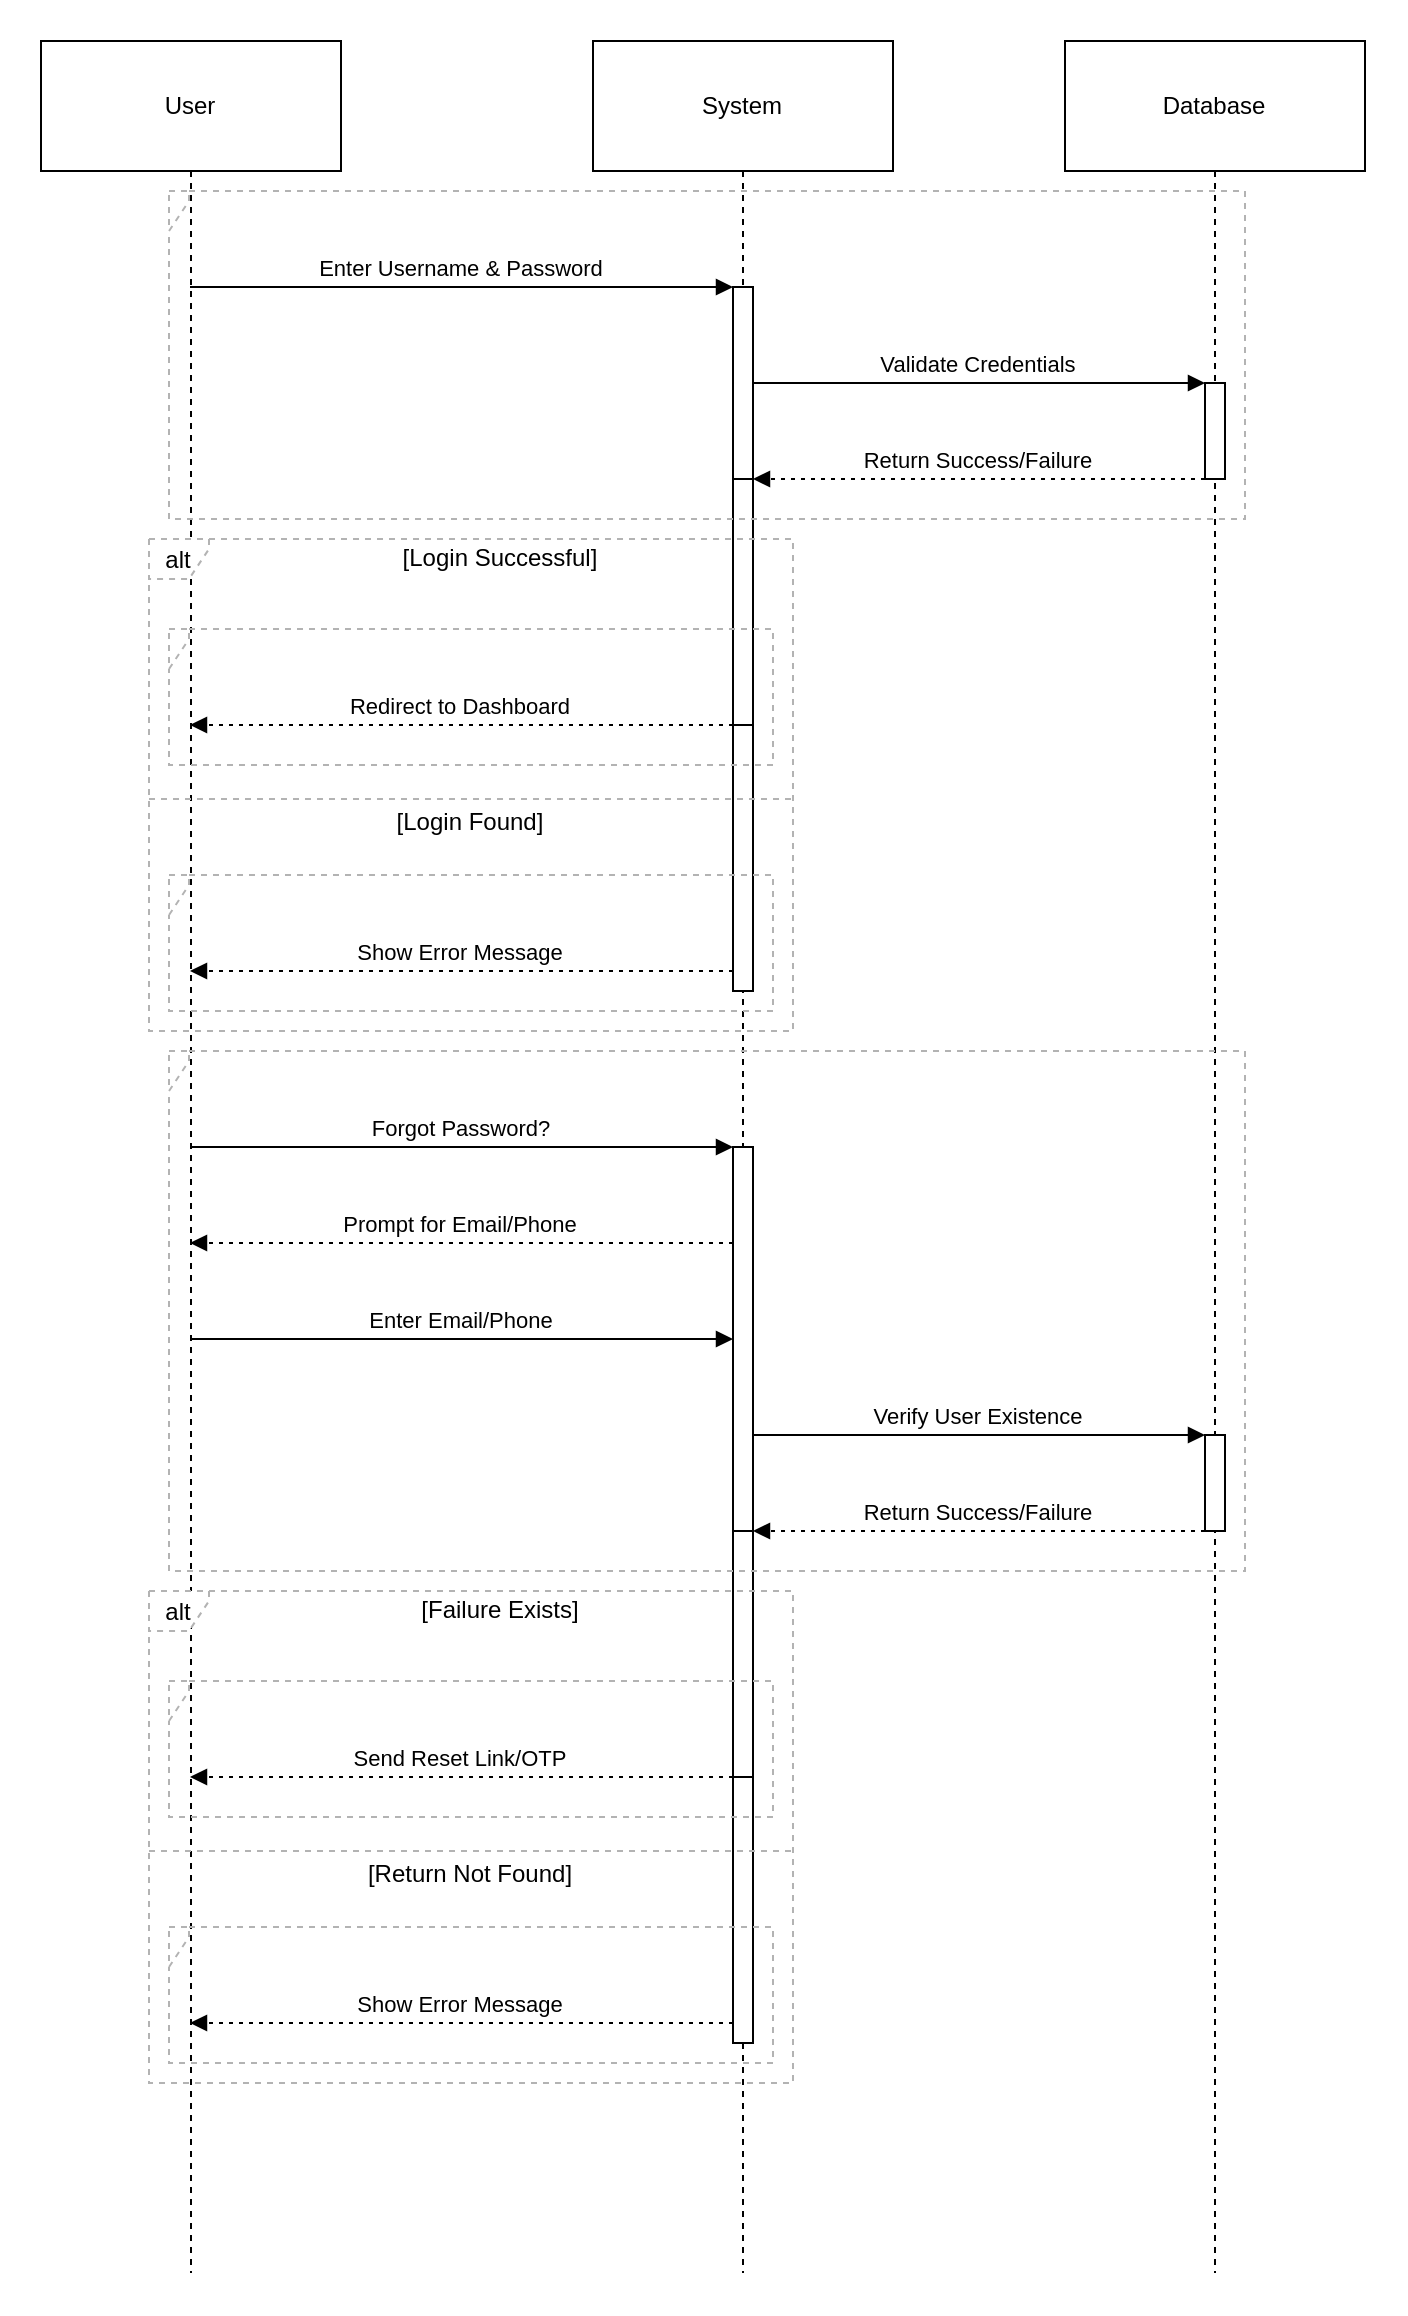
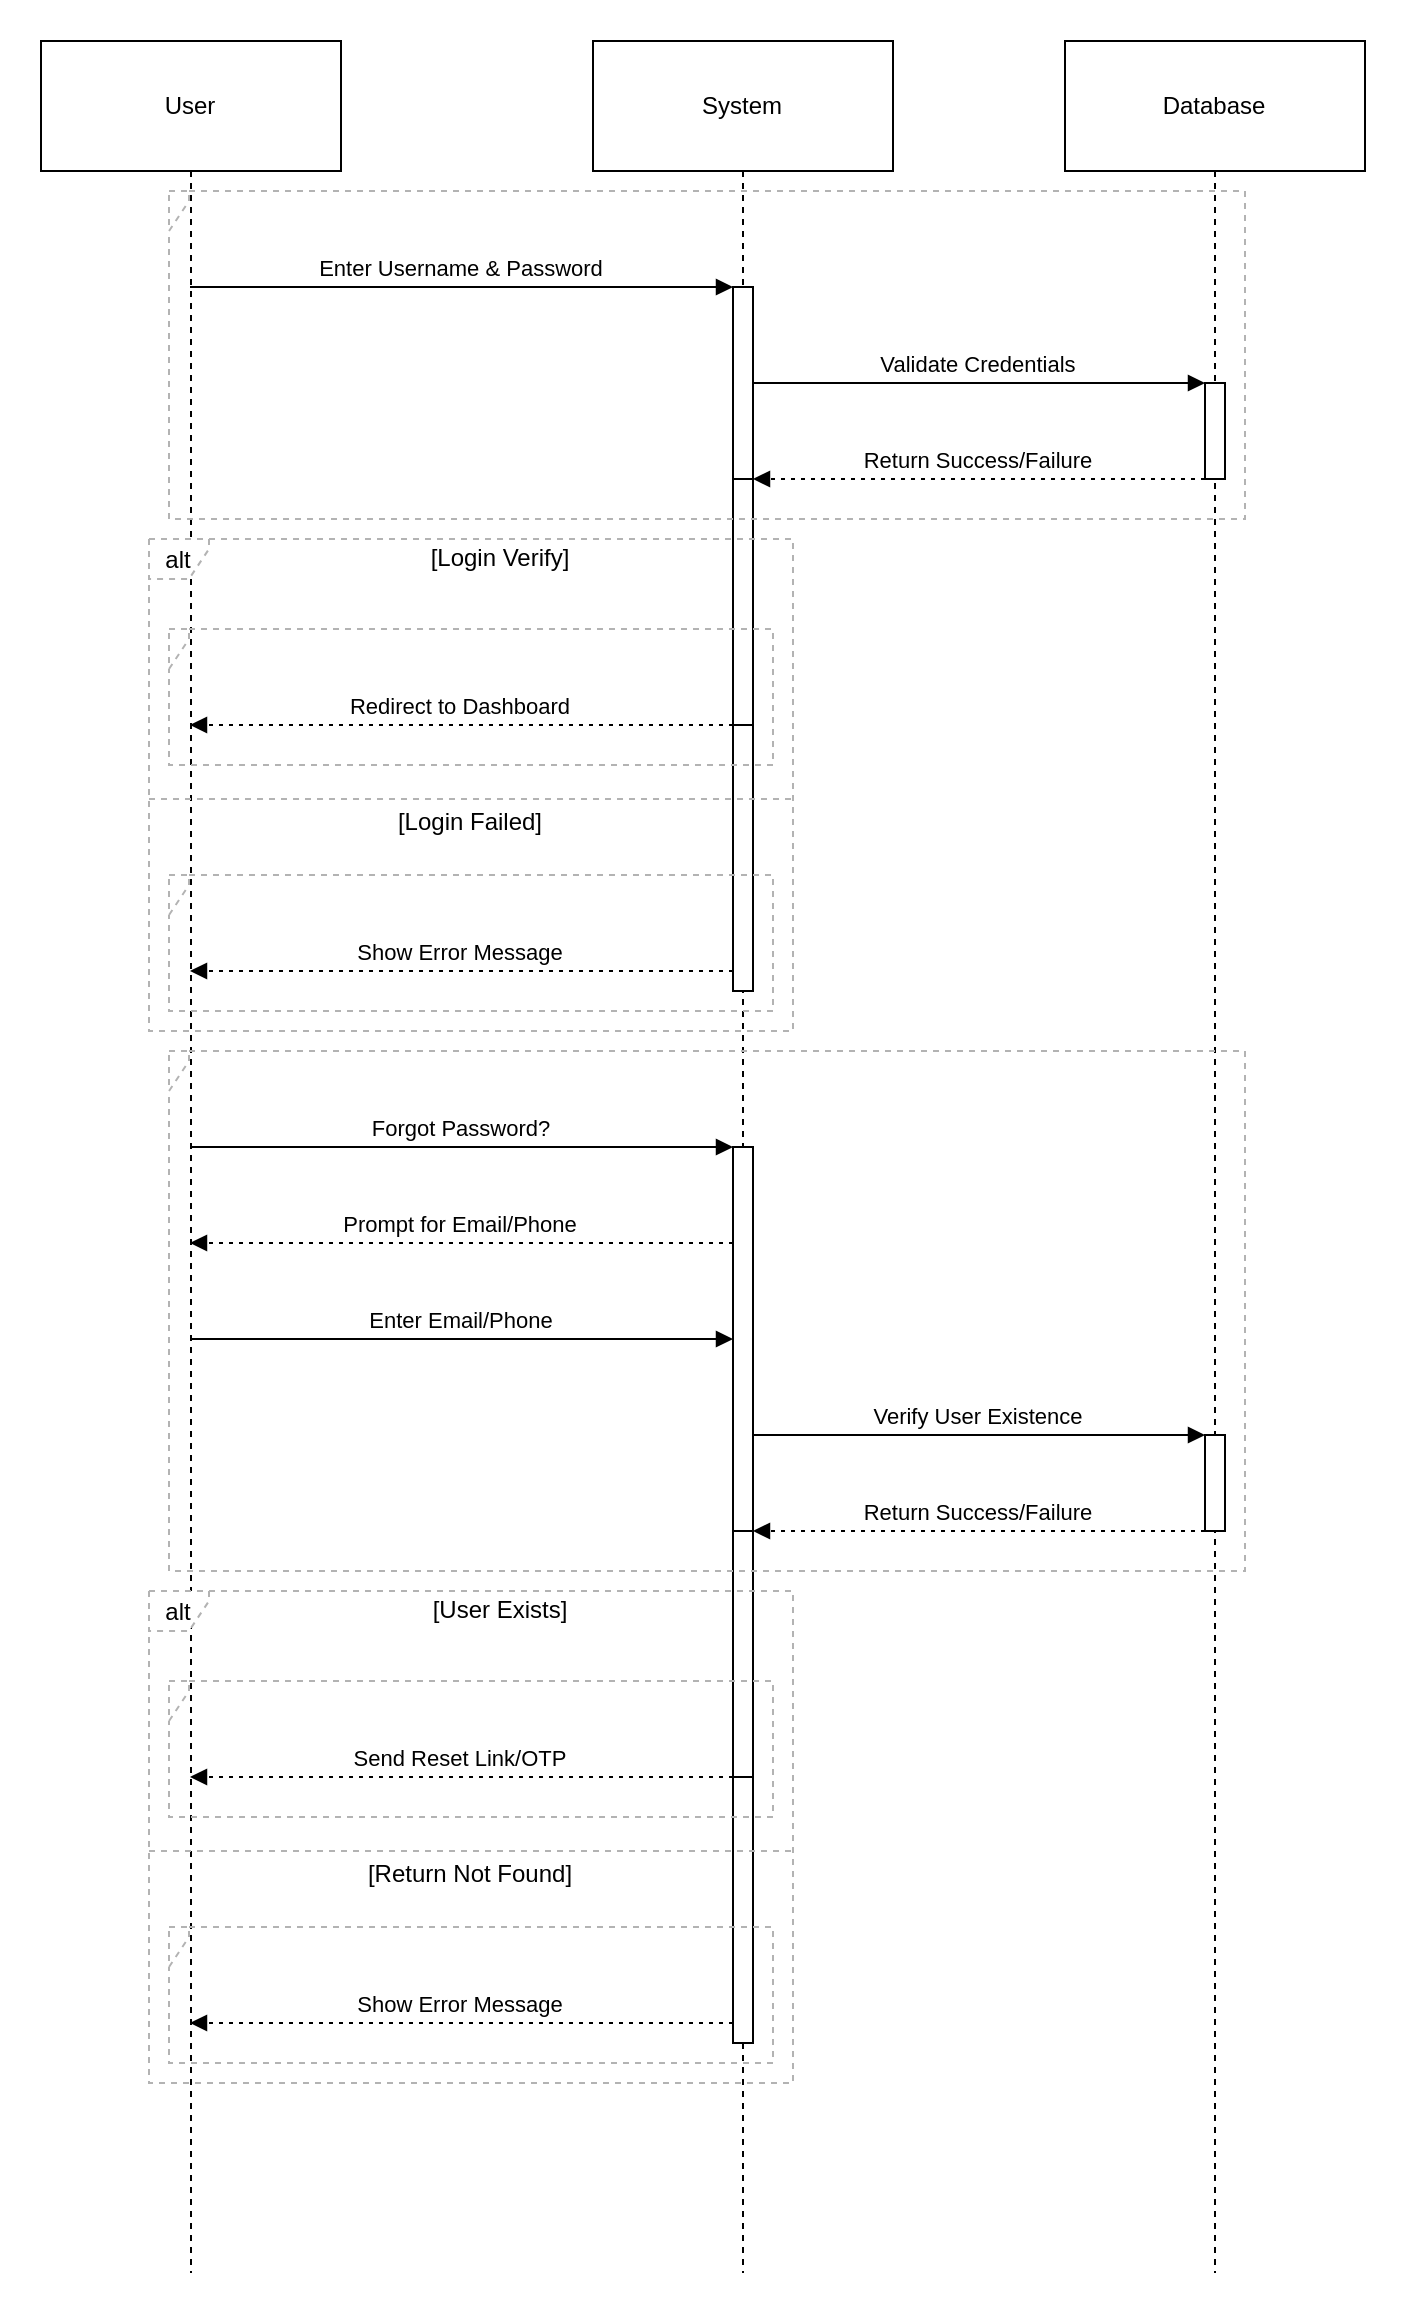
node "[Login Successful]": label "[Login Successful]" -> "[Login Verify]"
node "[Login Found]": label "[Login Found]" -> "[Login Failed]"
node "[Failure Exists]": label "[Failure Exists]" -> "[User Exists]"
